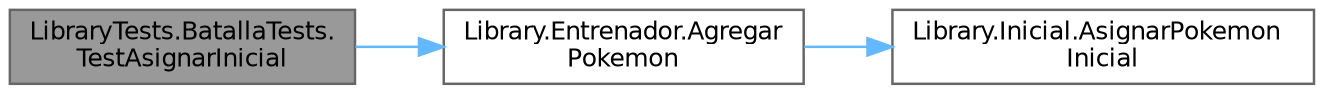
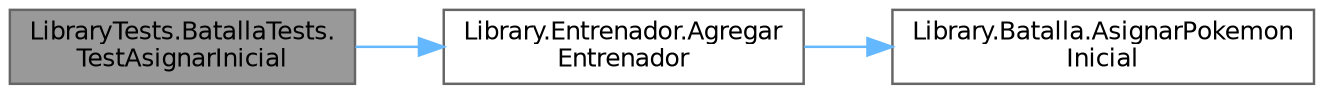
node "Library.Entrenador.Agregar Pokemon": label "Library.Entrenador.Agregar Pokemon" -> "Library.Entrenador.Agregar Entrenador"
node "Library.Inicial.AsignarPokemon Inicial": label "Library.Inicial.AsignarPokemon Inicial" -> "Library.Batalla.AsignarPokemon Inicial"
